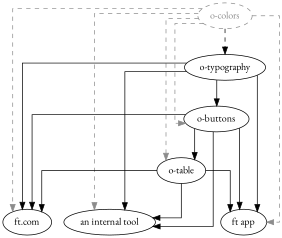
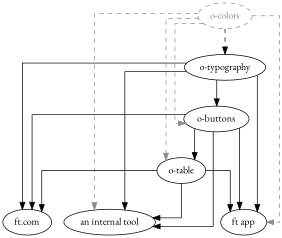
edge "o-colors" -> "ft.com": removed
